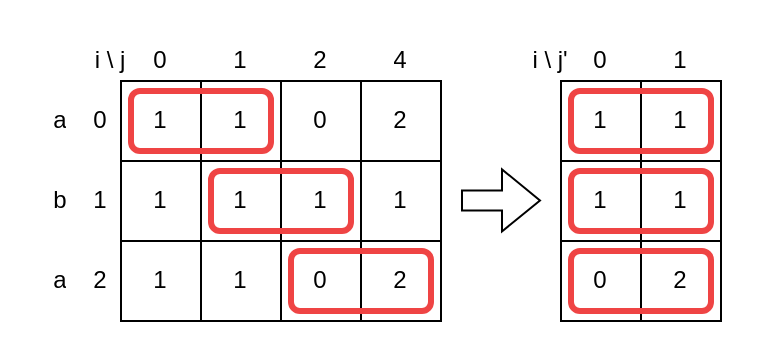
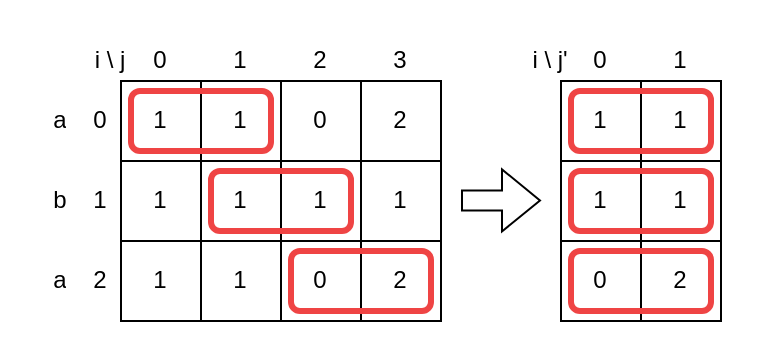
node "4": label "4" -> "3"
